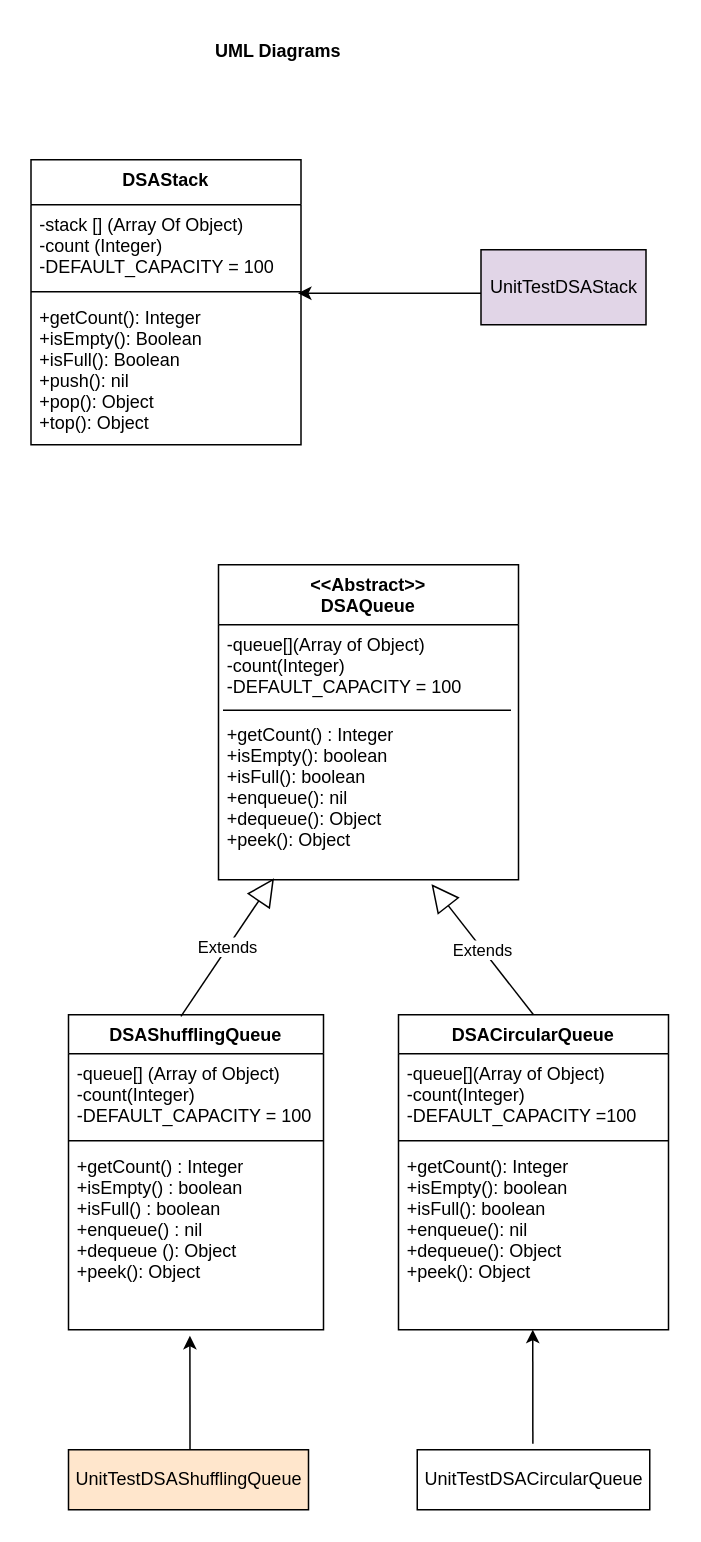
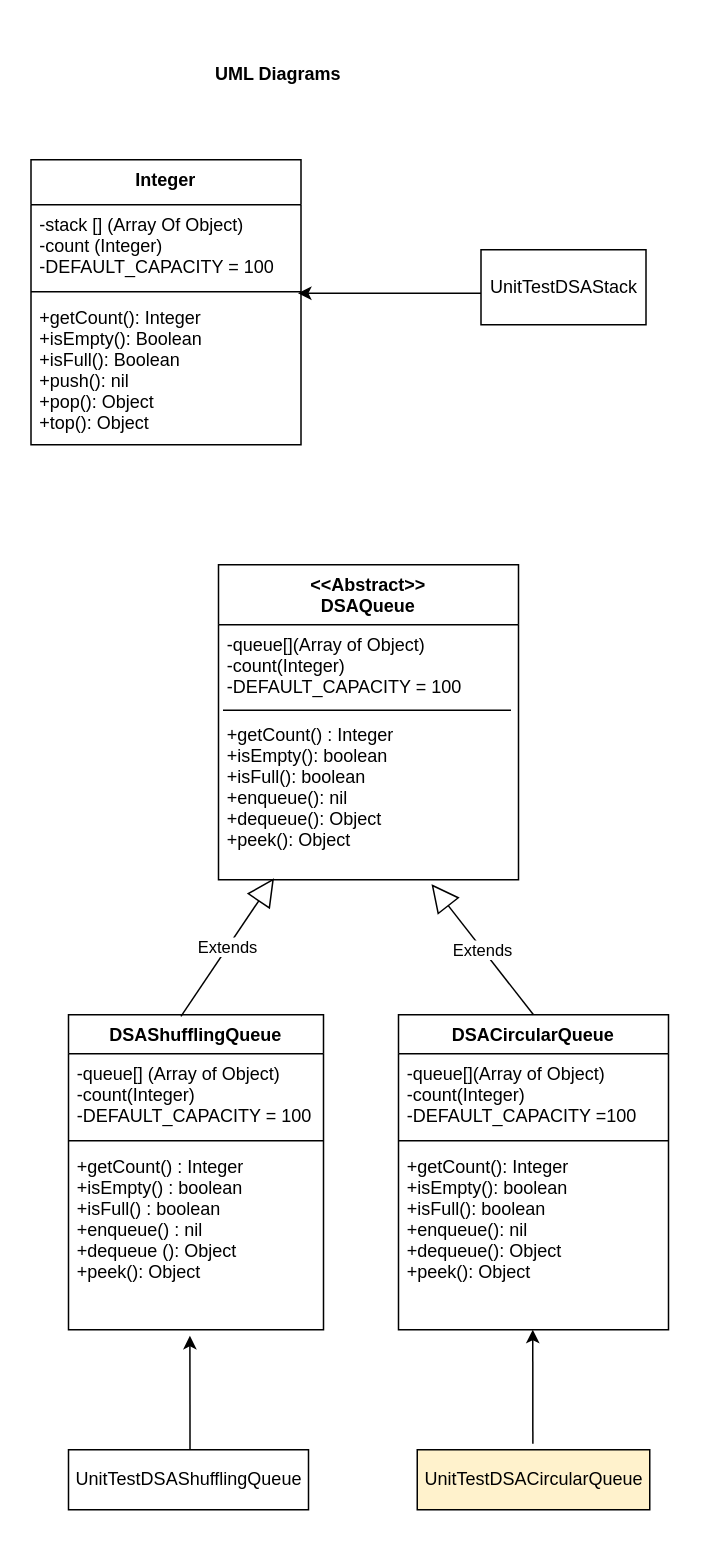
node "UML Diagrams": moved (278, 50) -> (278, 73)
node "DSAStack": label "DSAStack" -> "Integer"
node "UnitTestDSAStack": fillcolor #e1d5e7 -> #ffffff
node "UnitTestDSAShufflingQueue": fillcolor #ffe6cc -> #ffffff
node "UnitTestDSACircularQueue": fillcolor #ffffff -> #fff2cc
